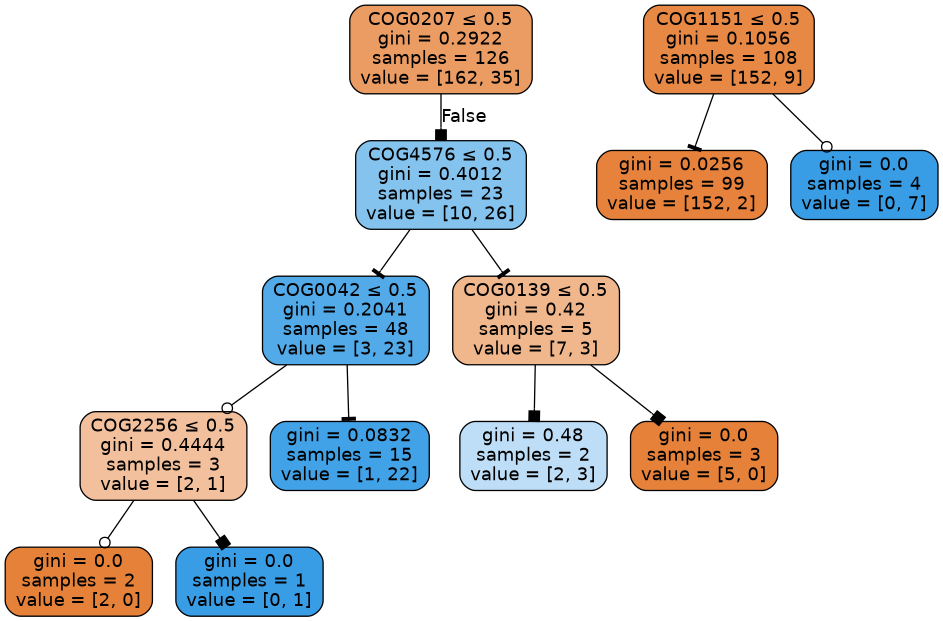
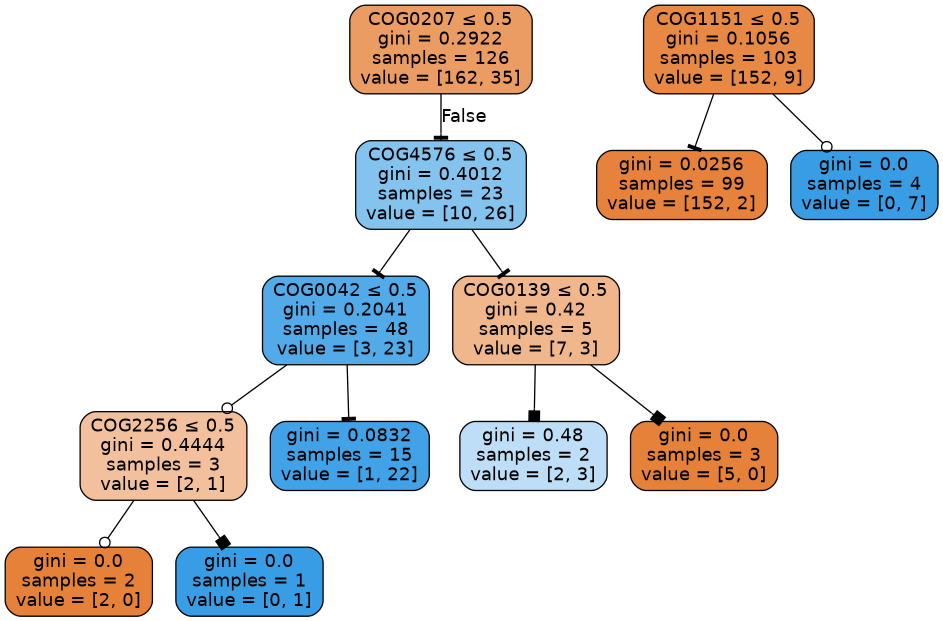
node "COG1151 ≤ 0.5": text "samples = 108" -> "samples = 103"
edge "COG0207 ≤ 0.5" -> "COG4576 ≤ 0.5": arrowhead box -> tee
